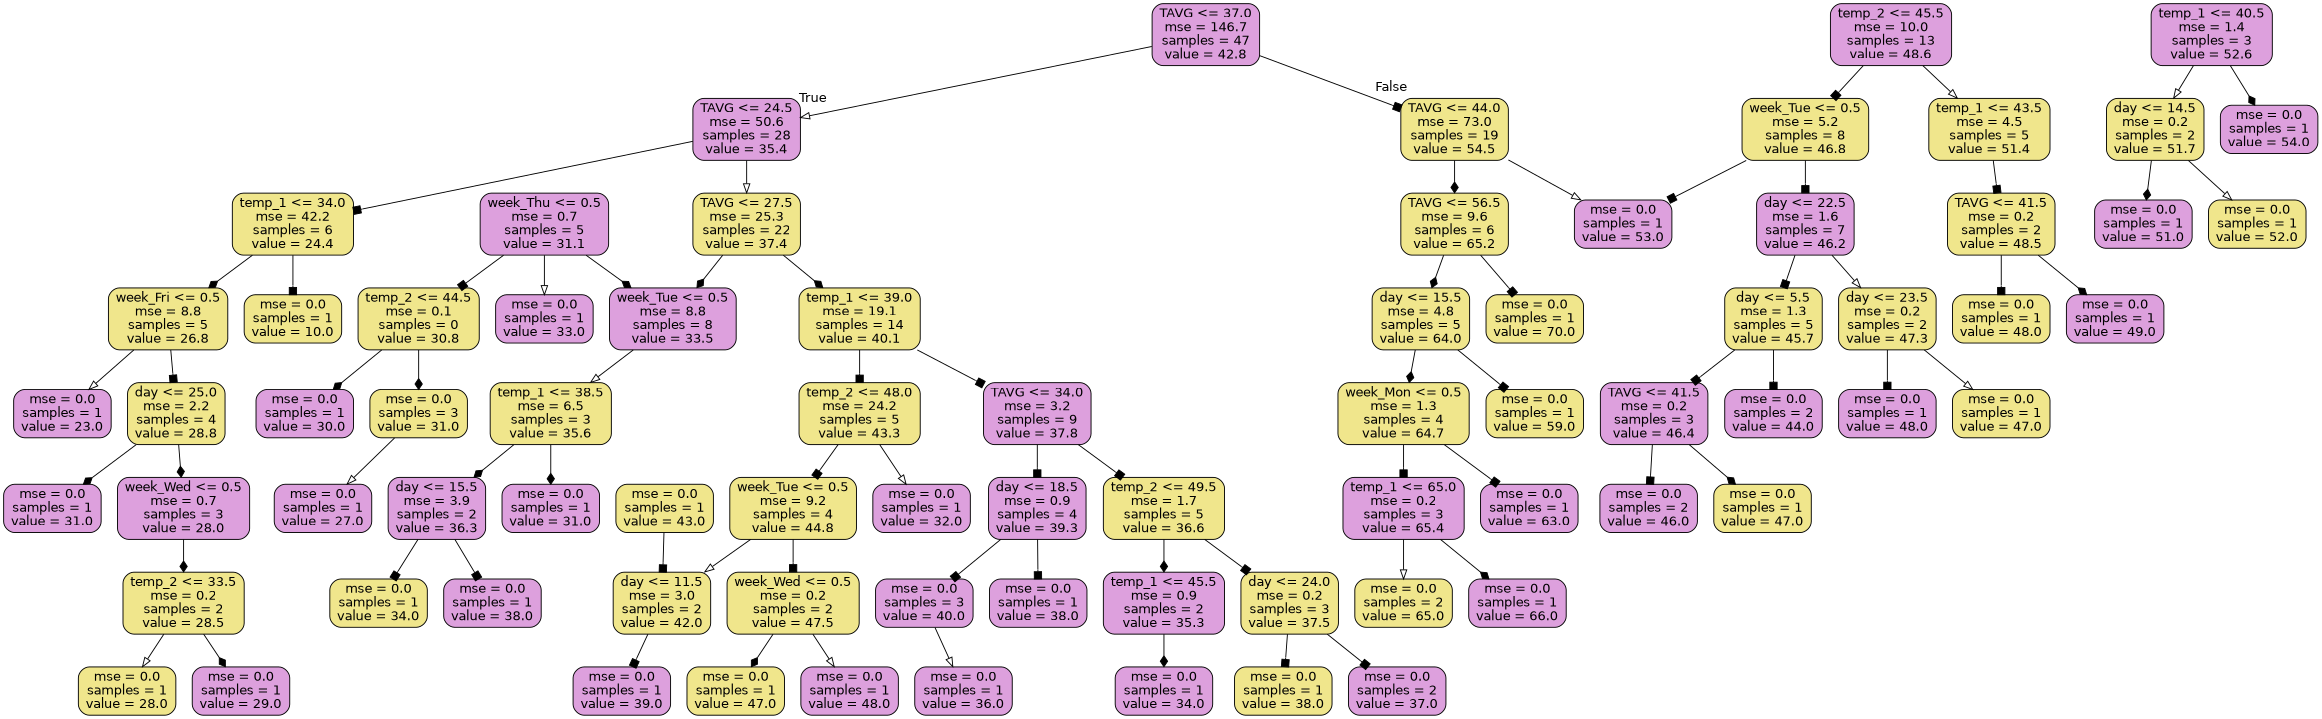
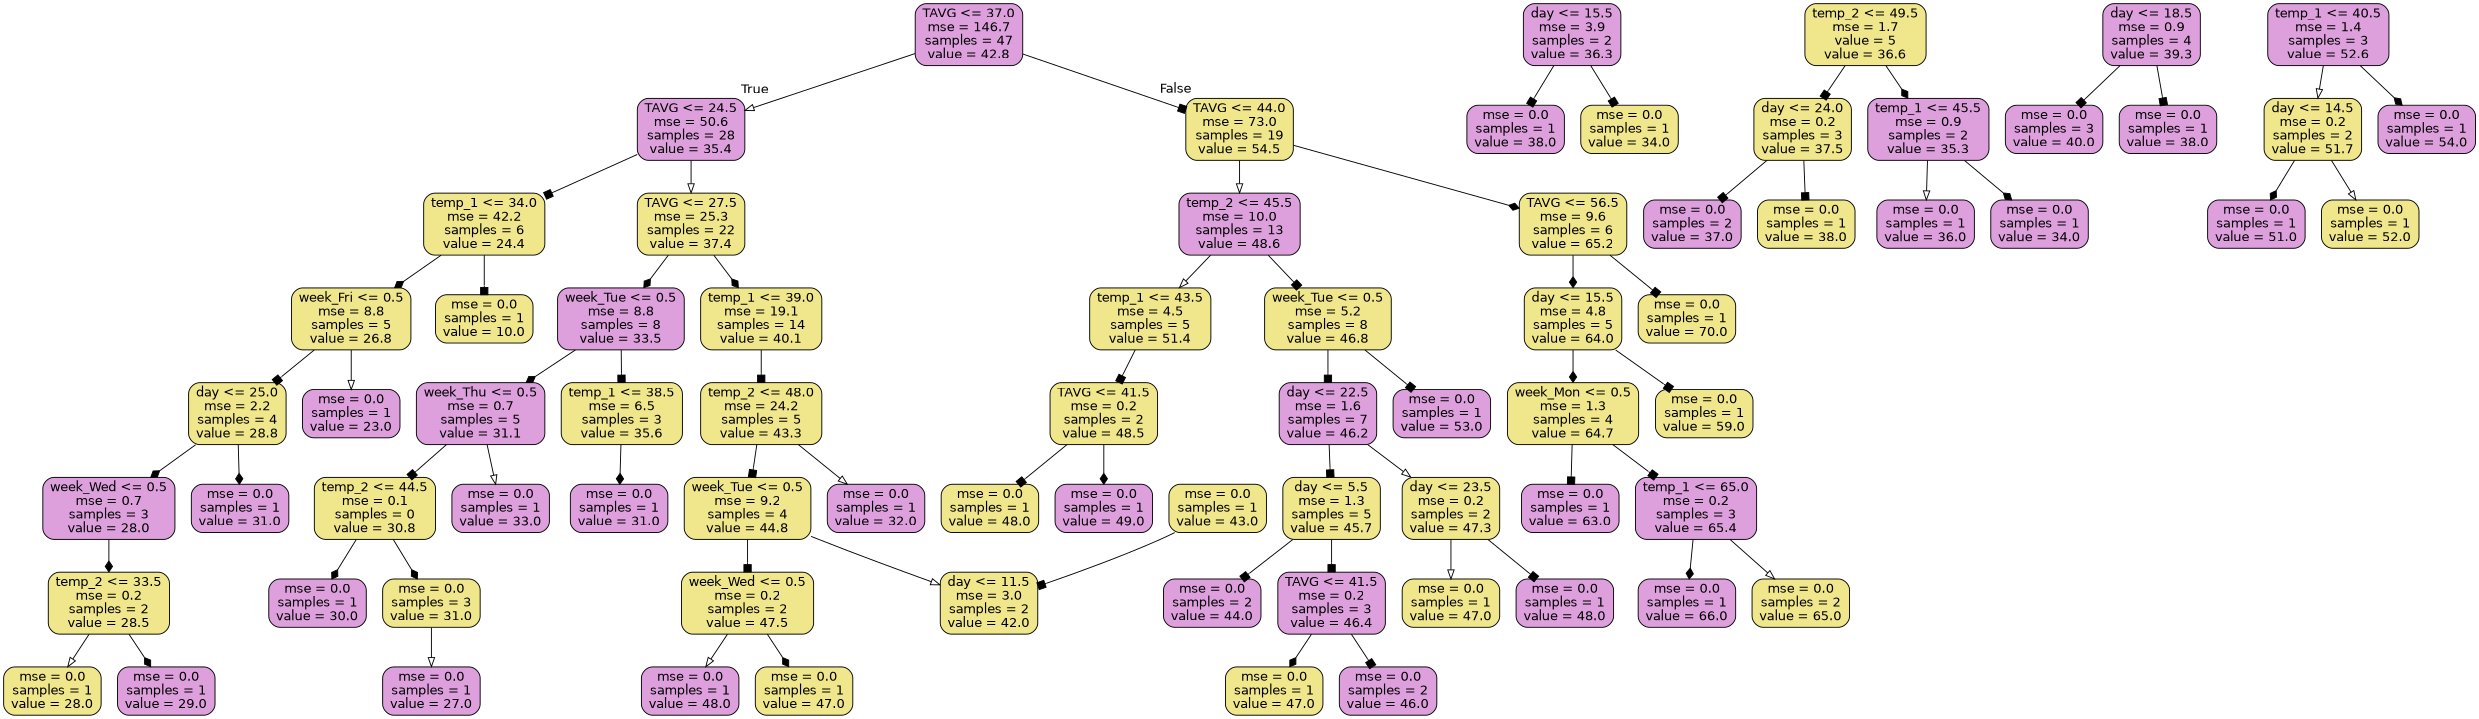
edge "TAVG <= 44.0 mse = 73.0 samples = 19 value = 54.5" -> "mse = 0.0 samples = 1 value = 53.0": now "TAVG <= 44.0 mse = 73.0 samples = 19 value = 54.5" -> "temp_2 <= 45.5 mse = 10.0 samples = 13 value = 48.6"
edge "week_Thu <= 0.5 mse = 0.7 samples = 5 value = 31.1" -> "week_Tue <= 0.5 mse = 8.8 samples = 8 value = 33.5": reversed
edge "week_Tue <= 0.5 mse = 8.8 samples = 8 value = 33.5" -> "temp_1 <= 38.5 mse = 6.5 samples = 3 value = 35.6": arrowhead onormal -> box
node "TAVG <= 34.0 mse = 3.2 samples = 9 value = 37.8": removed
edge "temp_1 <= 38.5 mse = 6.5 samples = 3 value = 35.6" -> "day <= 15.5 mse = 3.9 samples = 2 value = 36.3": removed
node "temp_2 <= 49.5 mse = 1.7 samples = 5 value = 36.6": label "temp_2 <= 49.5 mse = 1.7 samples = 5 value = 36.6" -> "temp_2 <= 49.5 mse = 1.7 value = 5 value = 36.6"
edge "mse = 0.0 samples = 3 value = 40.0" -> "mse = 0.0 samples = 1 value = 36.0": now "temp_1 <= 45.5 mse = 0.9 samples = 2 value = 35.3" -> "mse = 0.0 samples = 1 value = 36.0"
node "mse = 0.0 samples = 1 value = 39.0": removed
